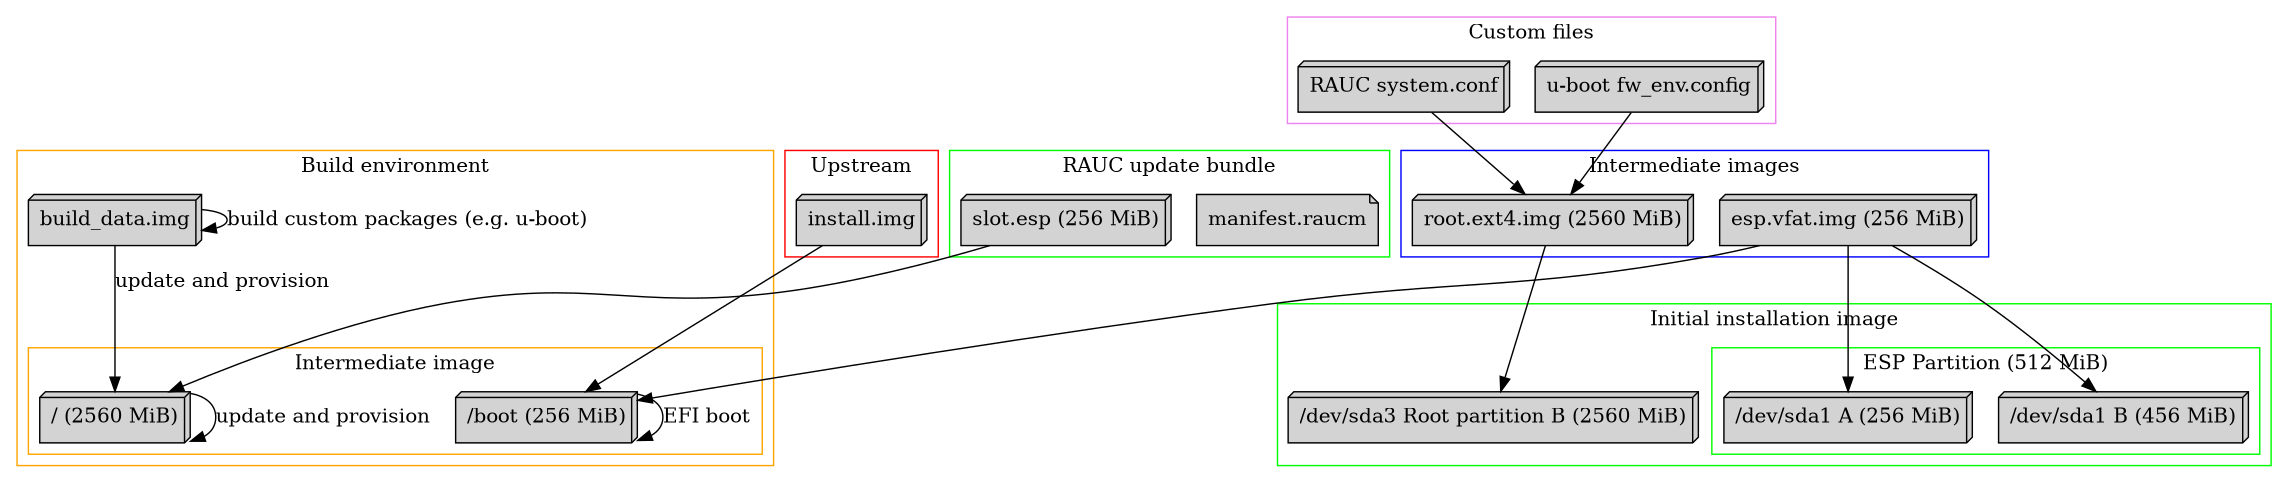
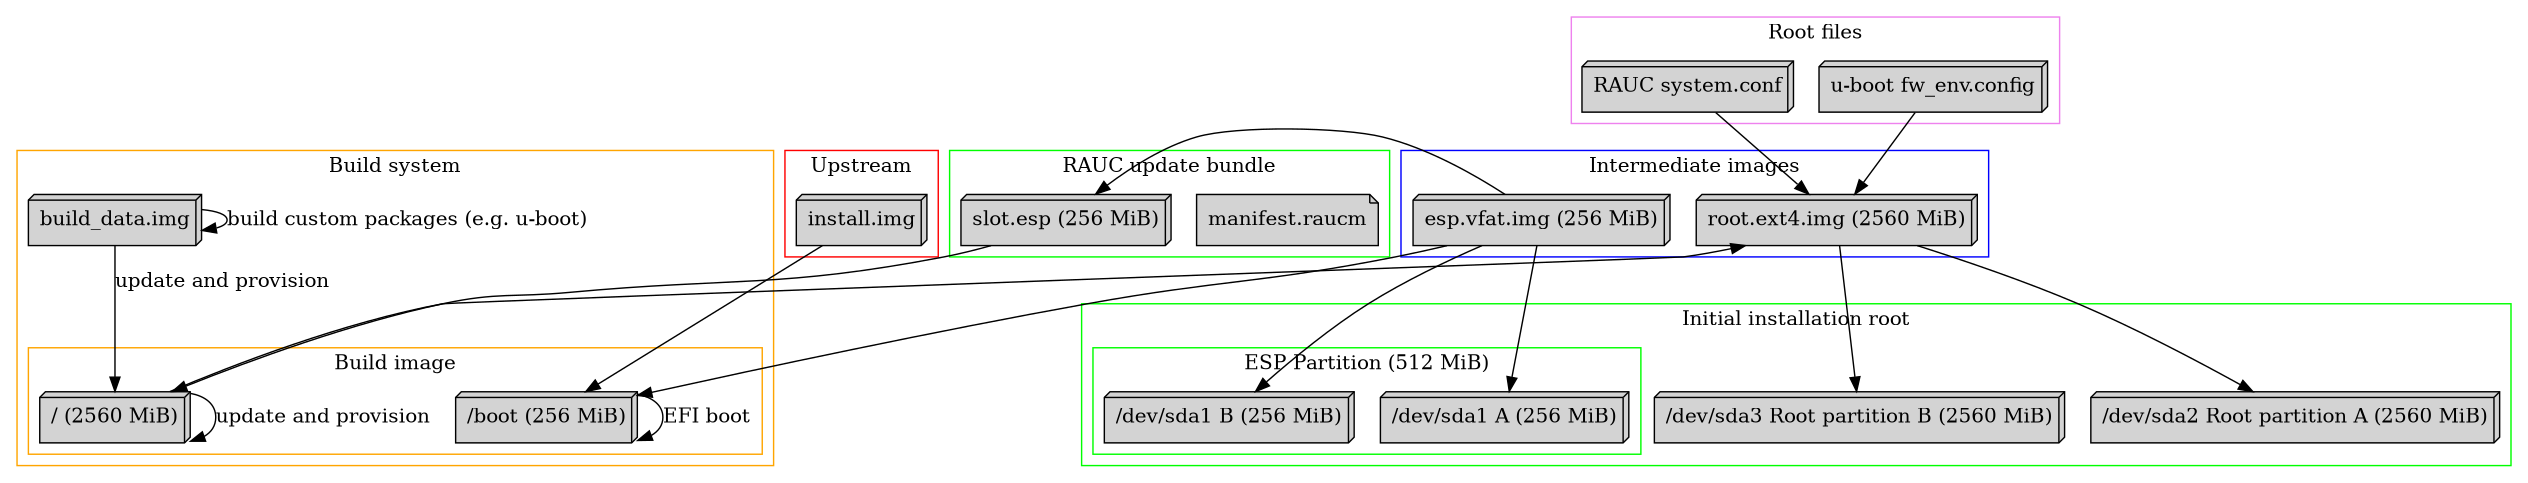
cluster "Custom files": label "Custom files" -> "Root files"
edge "esp.vfat.img (256 MiB)" -> "slot.esp (256 MiB)": added
cluster "Build environment": label "Build environment" -> "Build system"
edge "/ (2560 MiB)" -> "root.ext4.img (2560 MiB)": added
cluster "Initial installation image": label "Initial installation image" -> "Initial installation root"
cluster "Intermediate image": label "Intermediate image" -> "Build image"
node "/dev/sda1 B (456 MiB)": label "/dev/sda1 B (456 MiB)" -> "/dev/sda1 B (256 MiB)"
node "/dev/sda2 Root partition A (2560 MiB)": added
